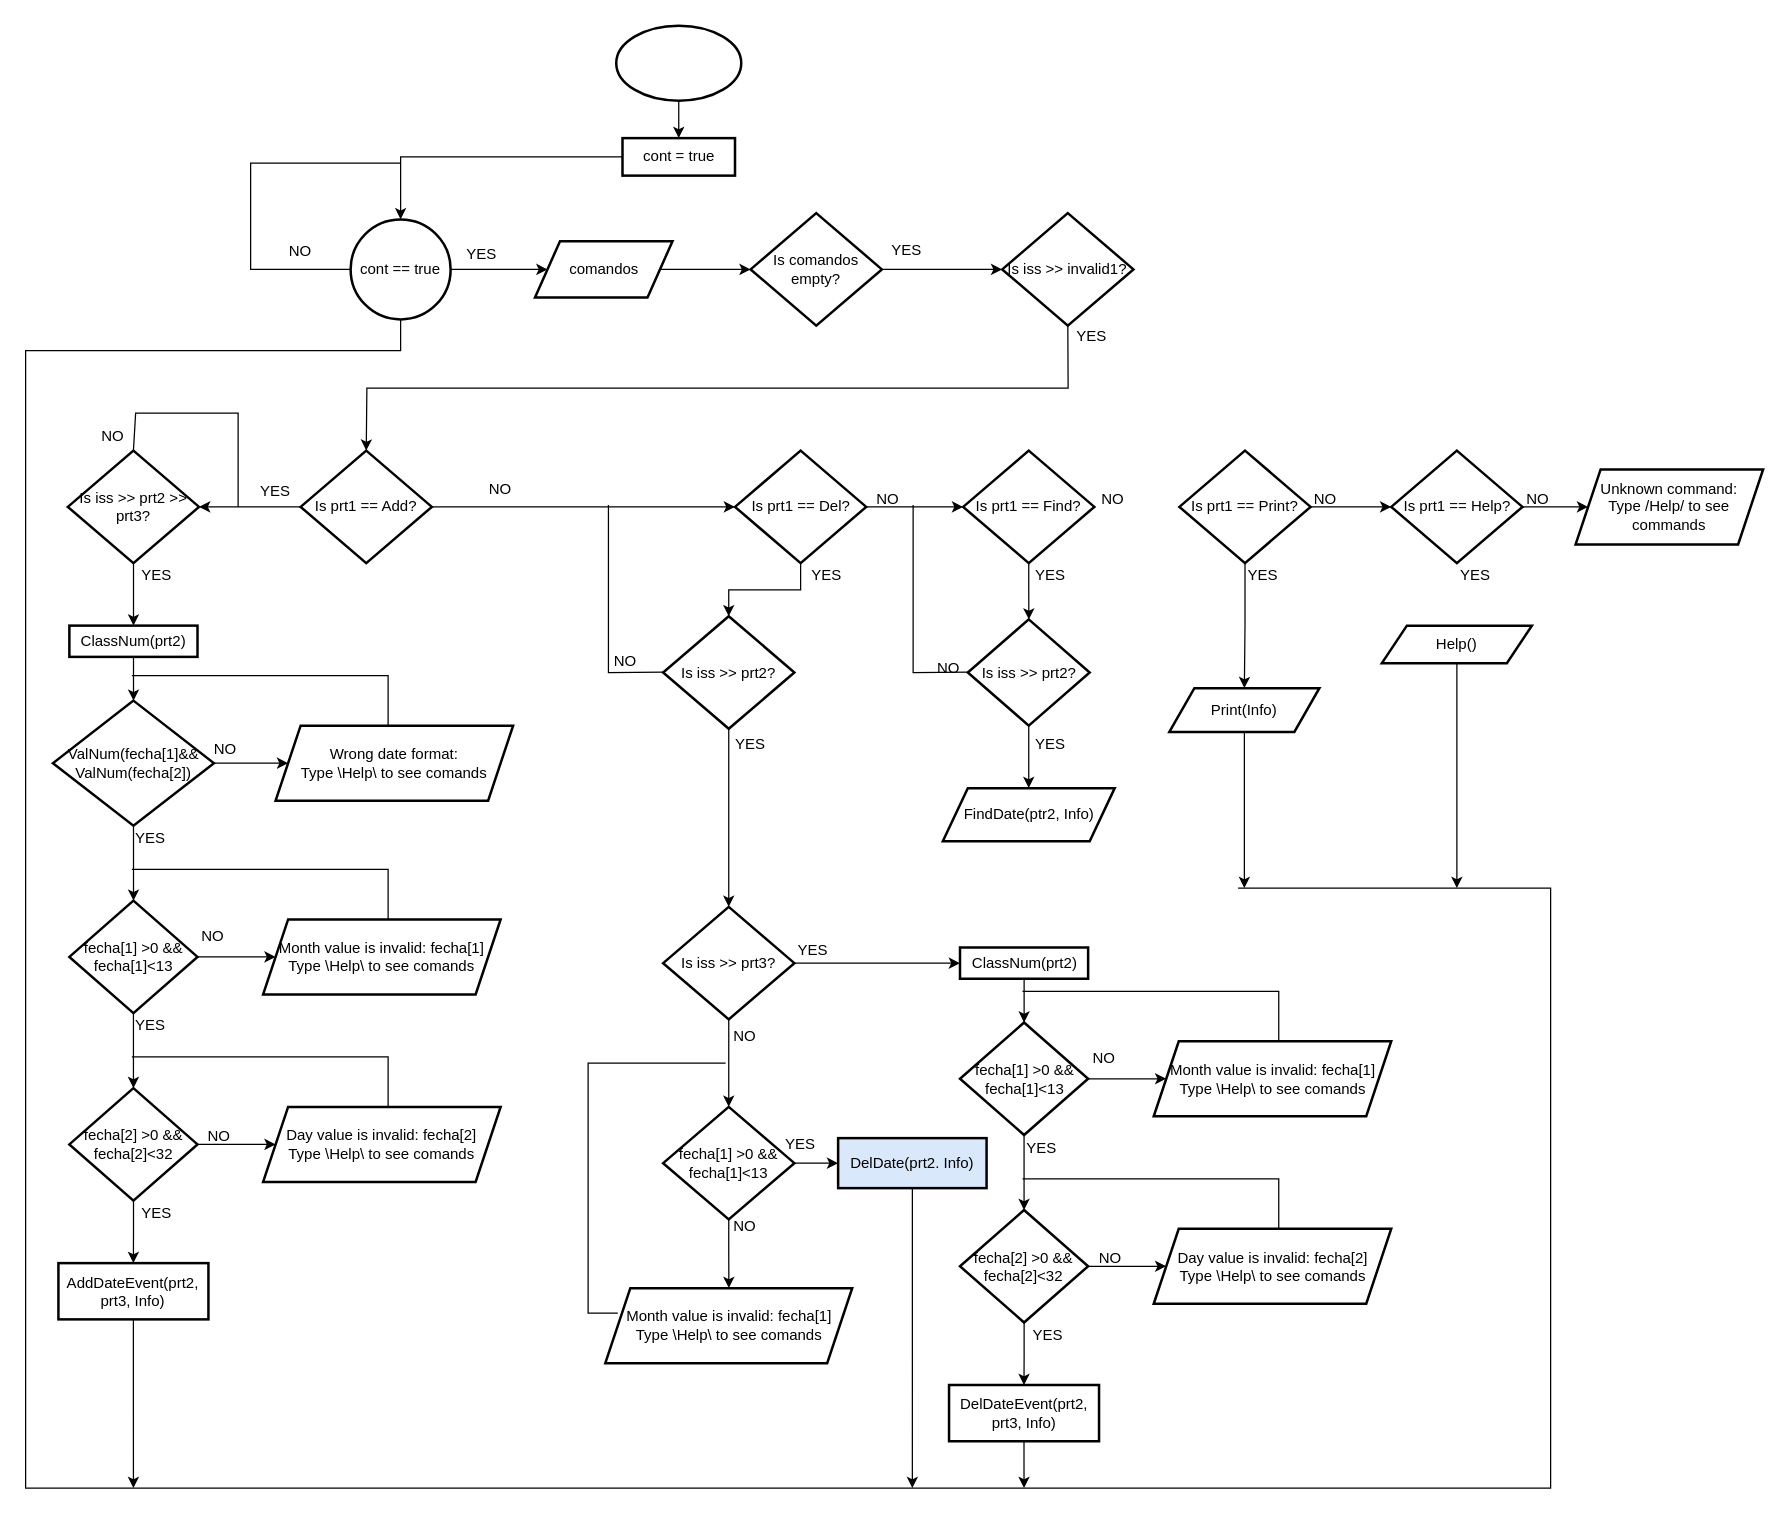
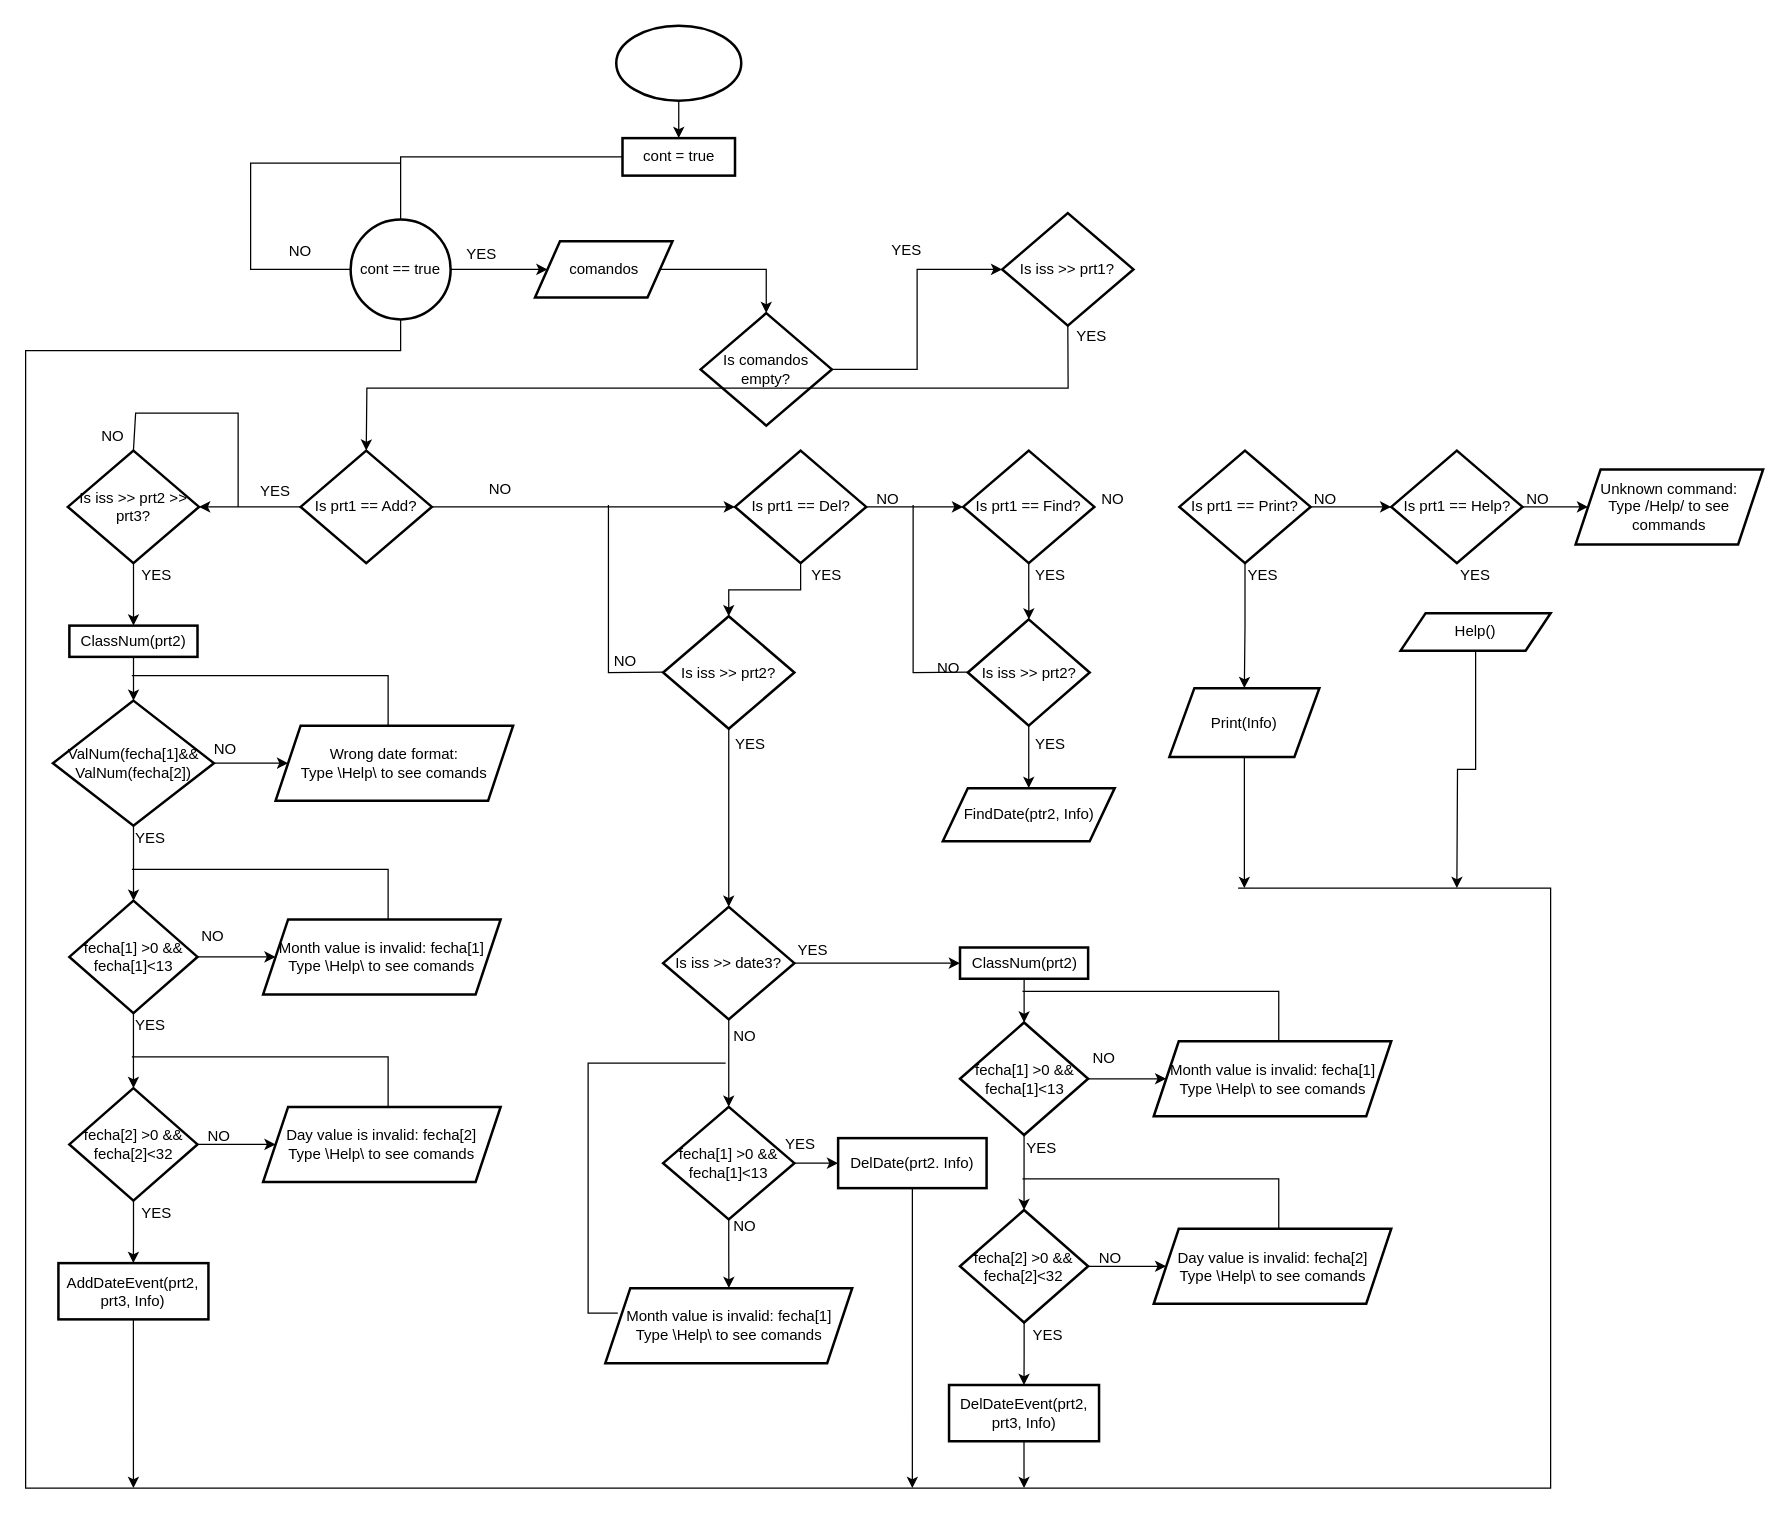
edge "cont = true" -> "cont == true": arrowhead classic -> none
node "Is comandos empty?": moved (816, 269) -> (766, 369)
node "Is iss >> invalid1?": label "Is iss >> invalid1?" -> "Is iss >> prt1?"
node "Help()": moved (1457, 644) -> (1476, 632)
node "Print(Info)": size 150x44 -> 150x69
node "Is iss >> prt3?": label "Is iss >> prt3?" -> "Is iss >> date3?"
node "DelDate(prt2. Info)": fillcolor #dae8fc -> #ffffff
